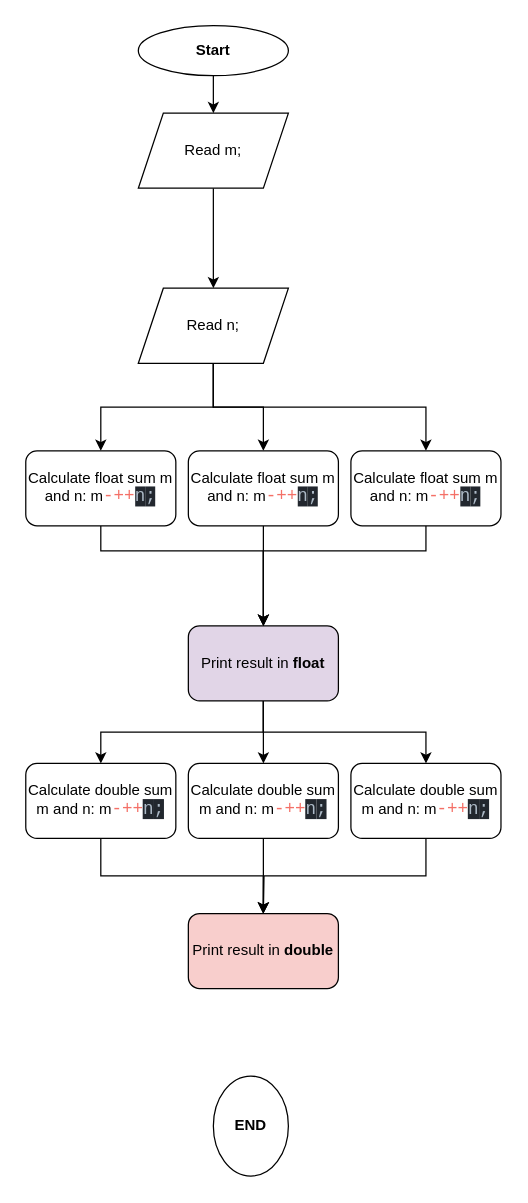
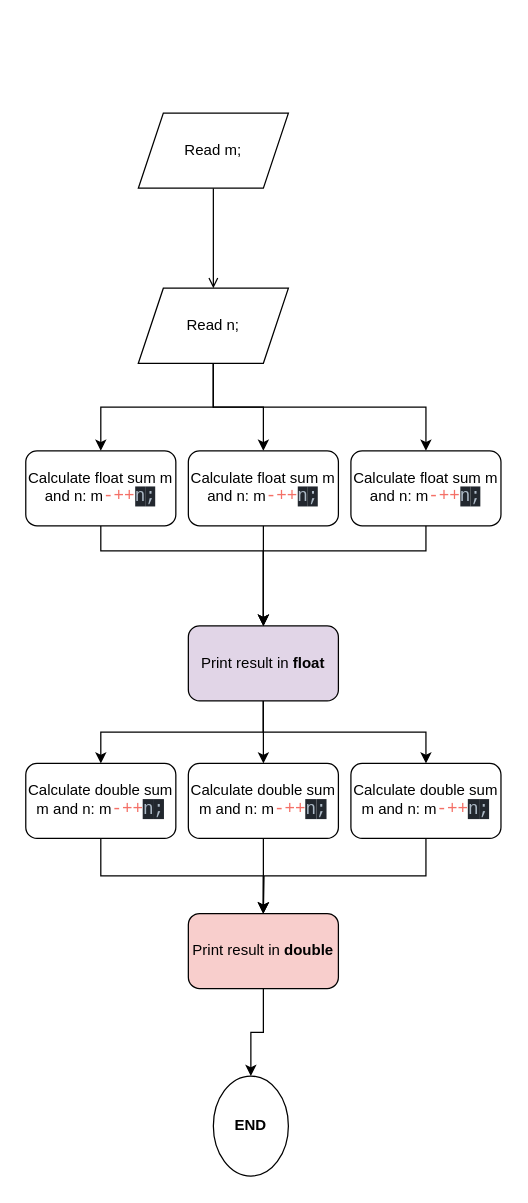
node "Start": removed
edge "Start" -> "Read m;": removed
edge "Read m;" -> "Read n;": arrowhead classic -> open
edge "Print result in double" -> "END": added
